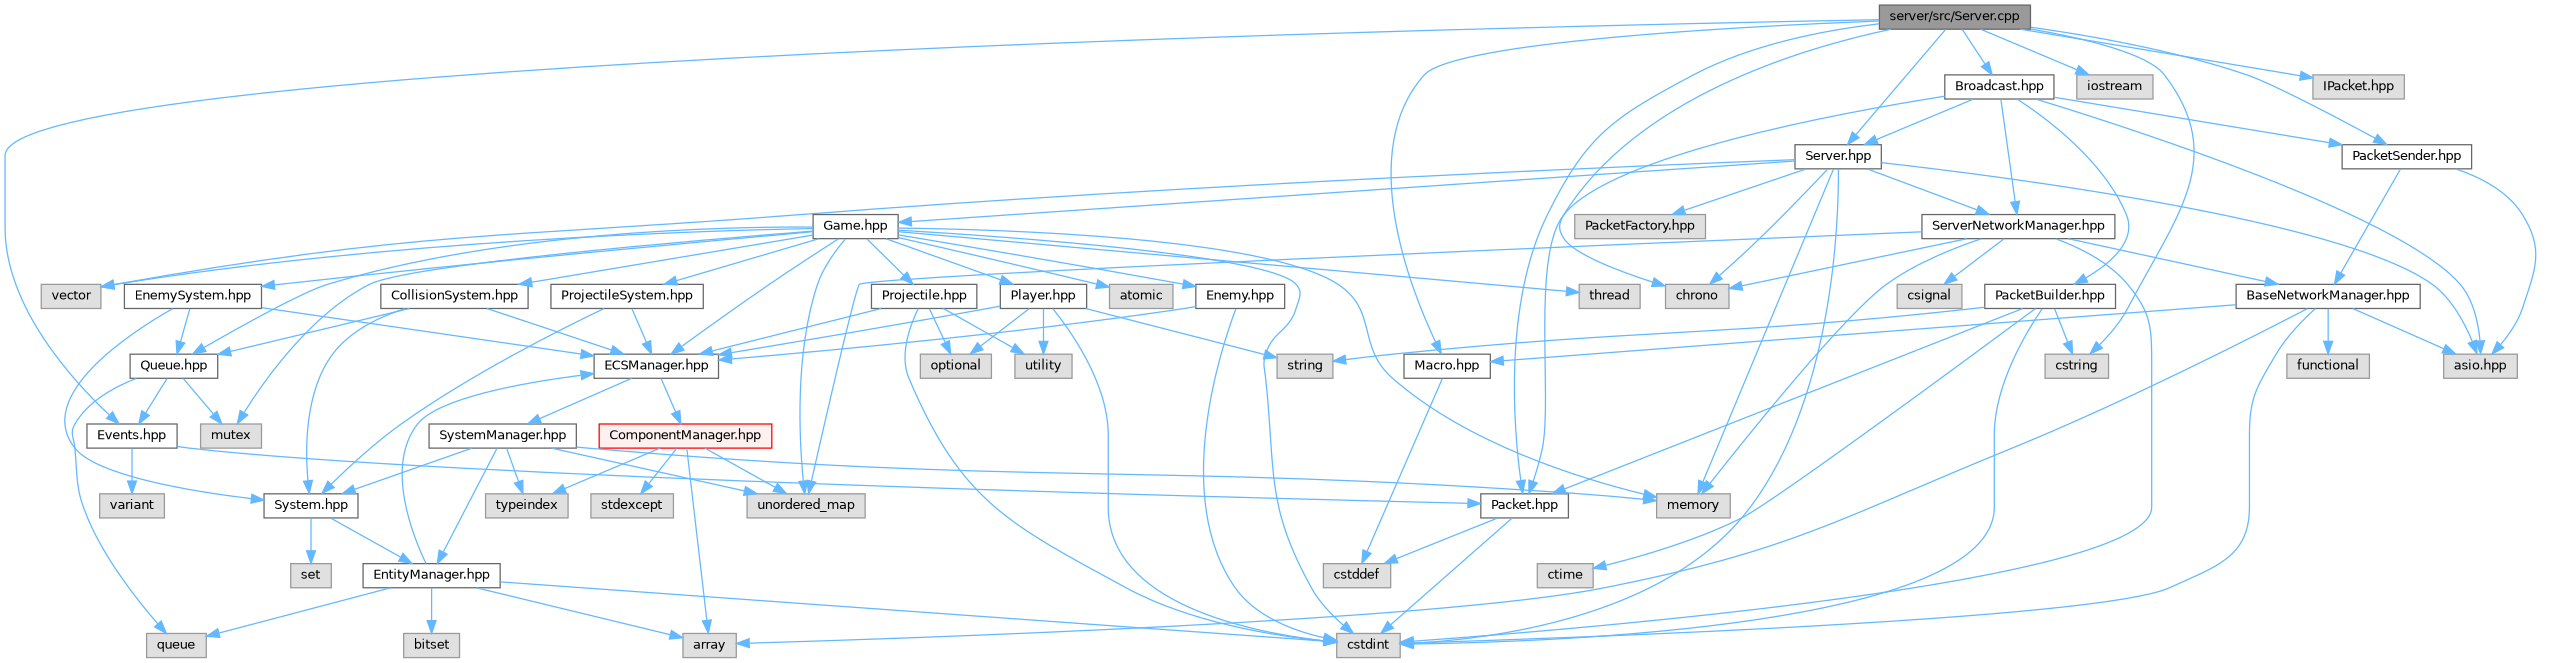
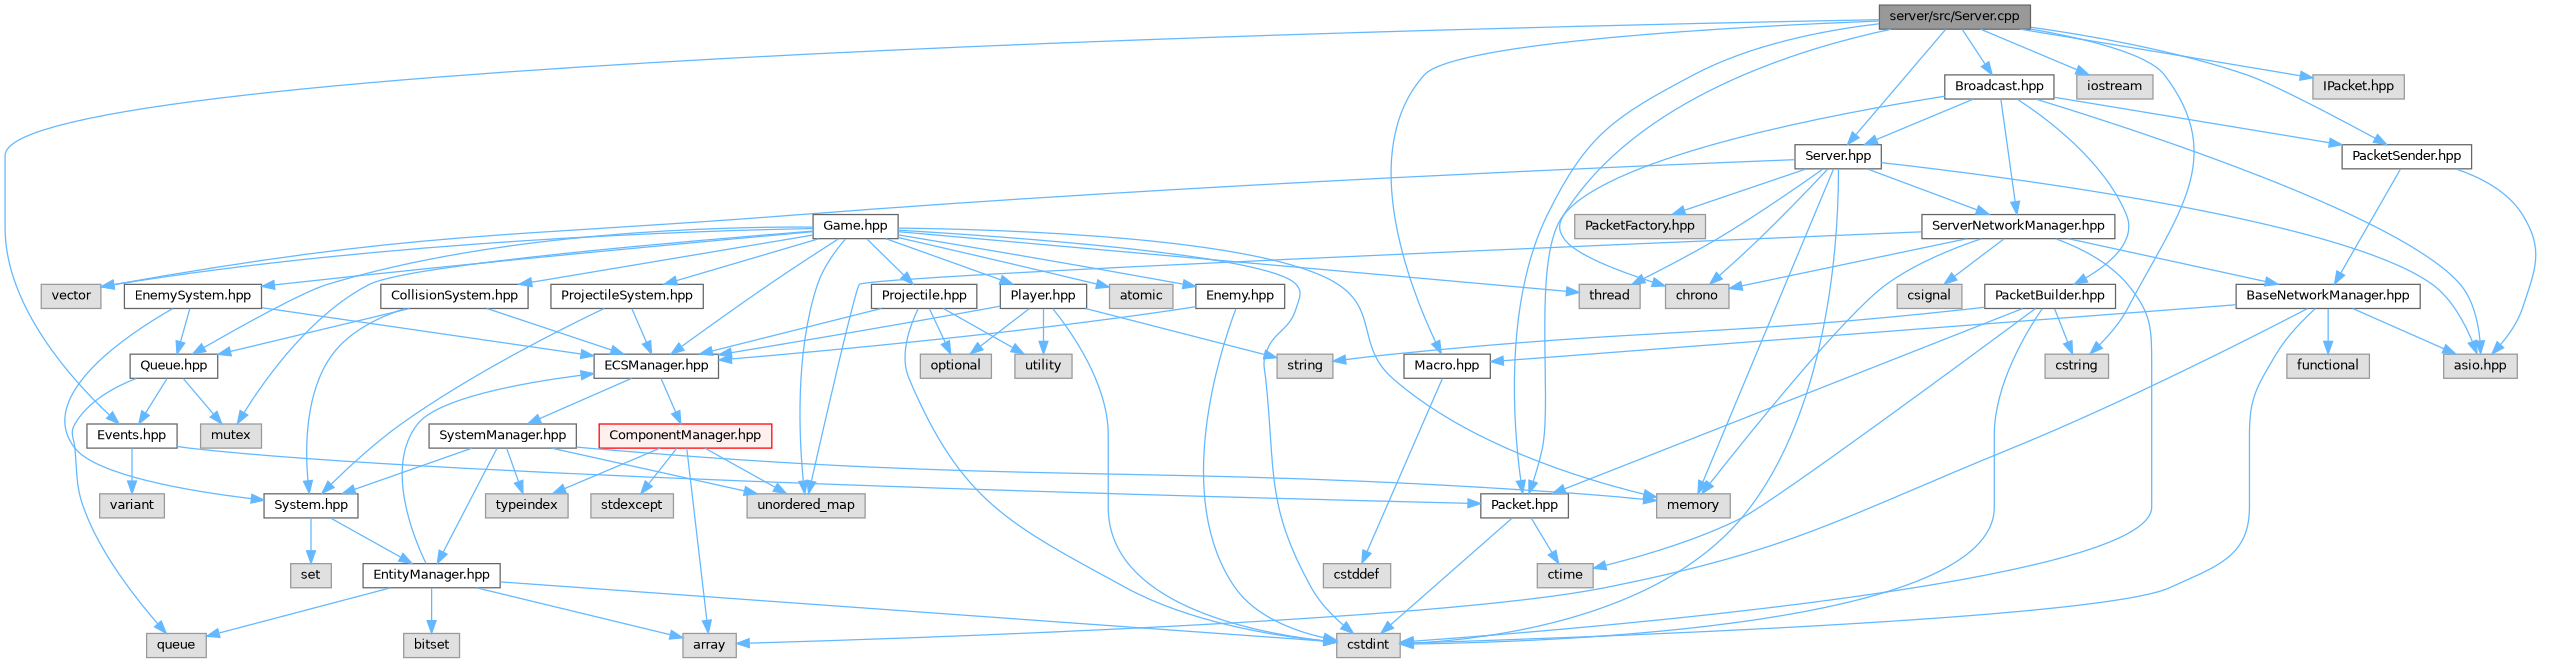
edge "Server.hpp" -> "Game.hpp": now "Server.hpp" -> "thread"
edge "Packet.hpp" -> "cstddef": now "Packet.hpp" -> "ctime"
